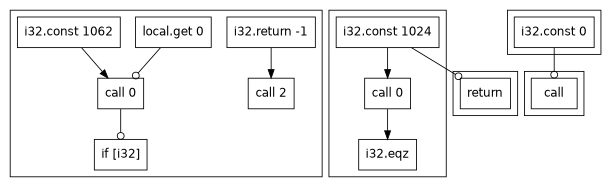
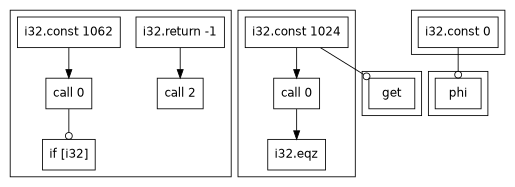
node "local.get 0": removed
node "return": label "return" -> "get"
node "call": label "call" -> "phi"
